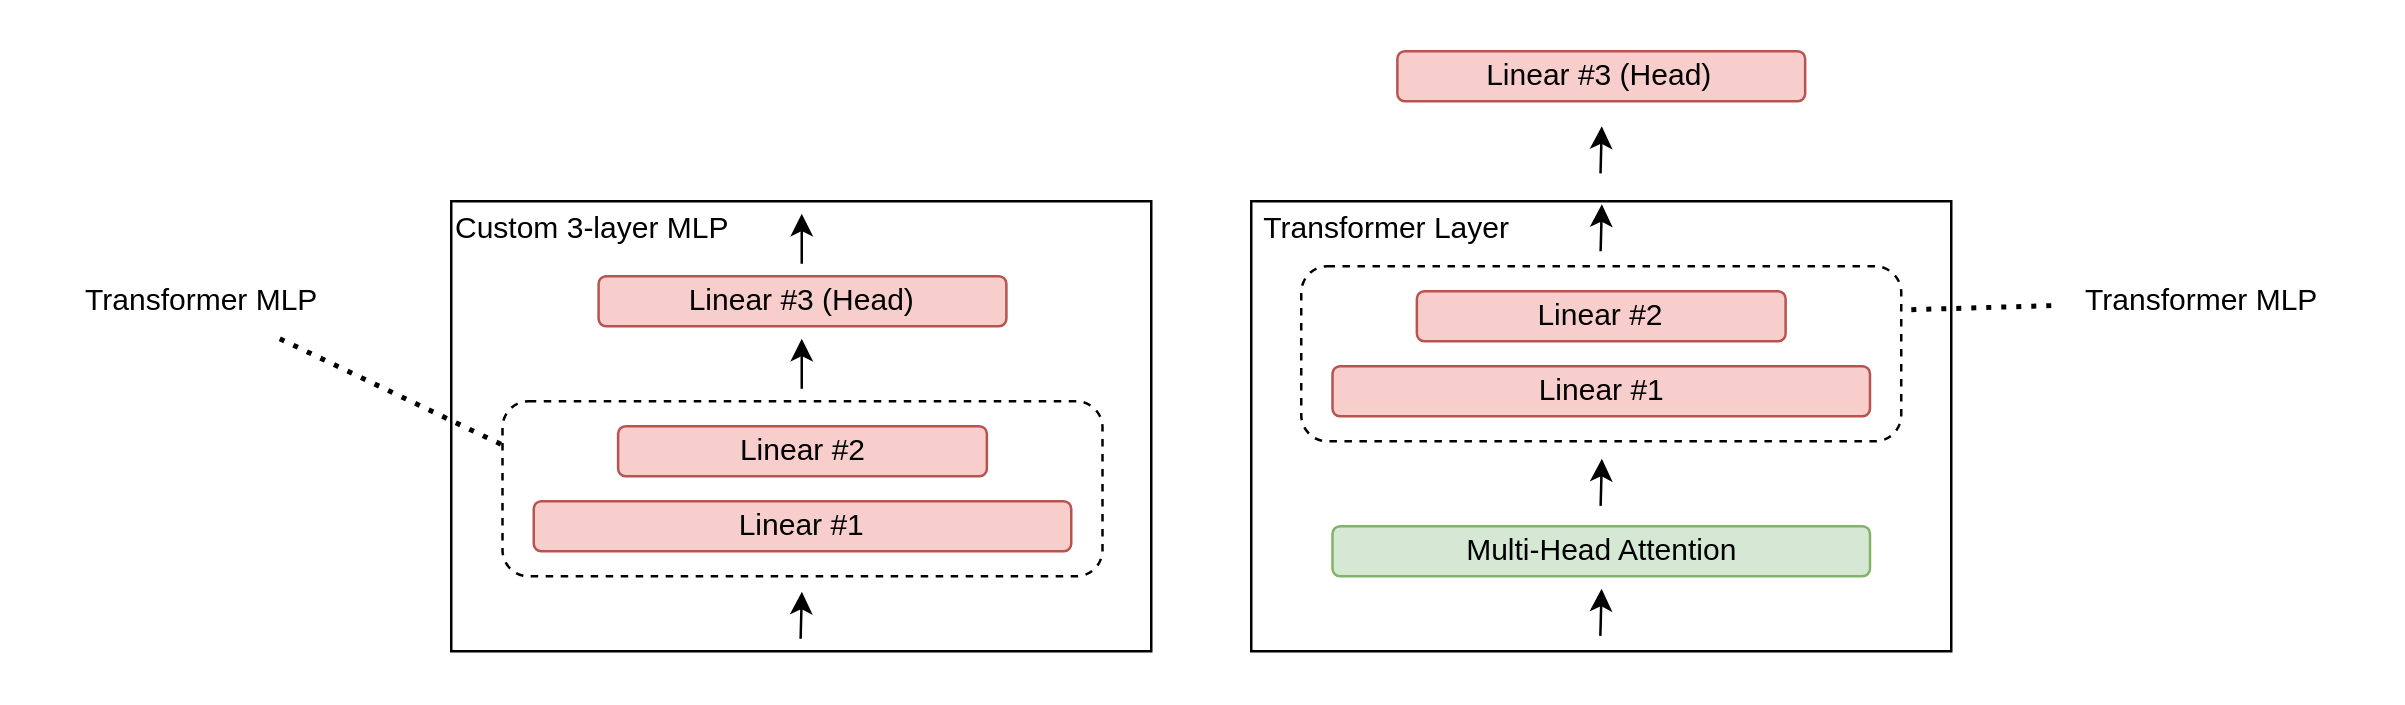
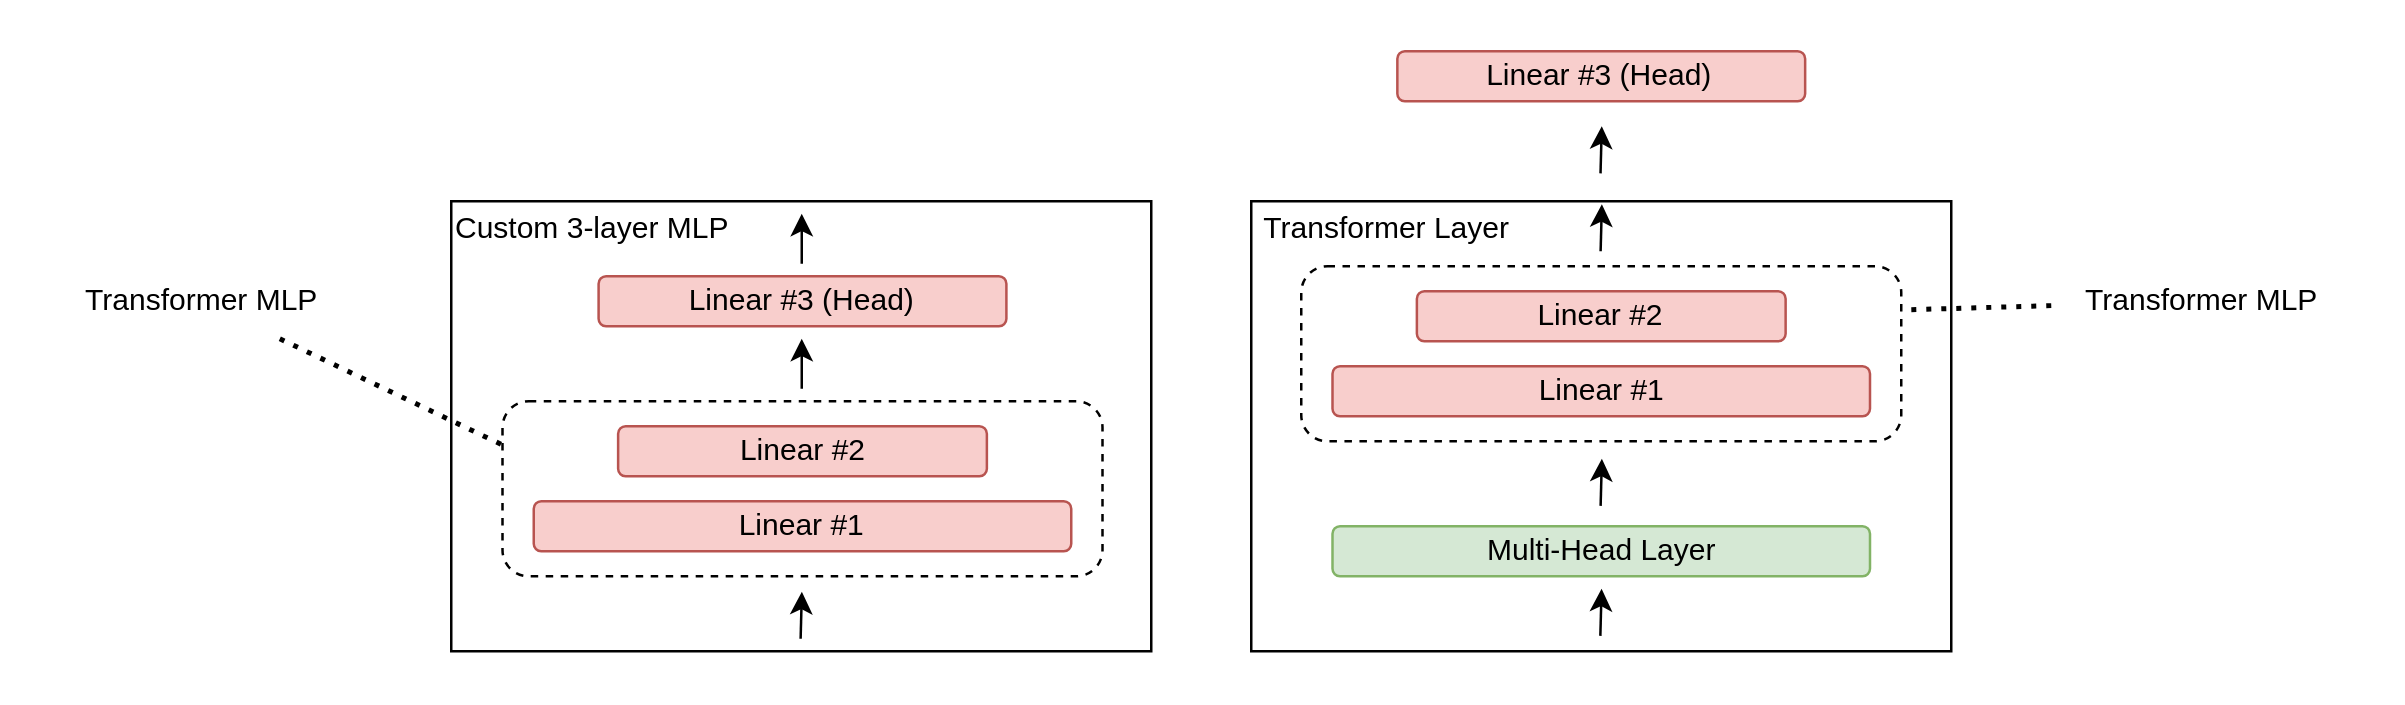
node "Multi-Head Attention": label "Multi-Head Attention" -> "Multi-Head Layer"
